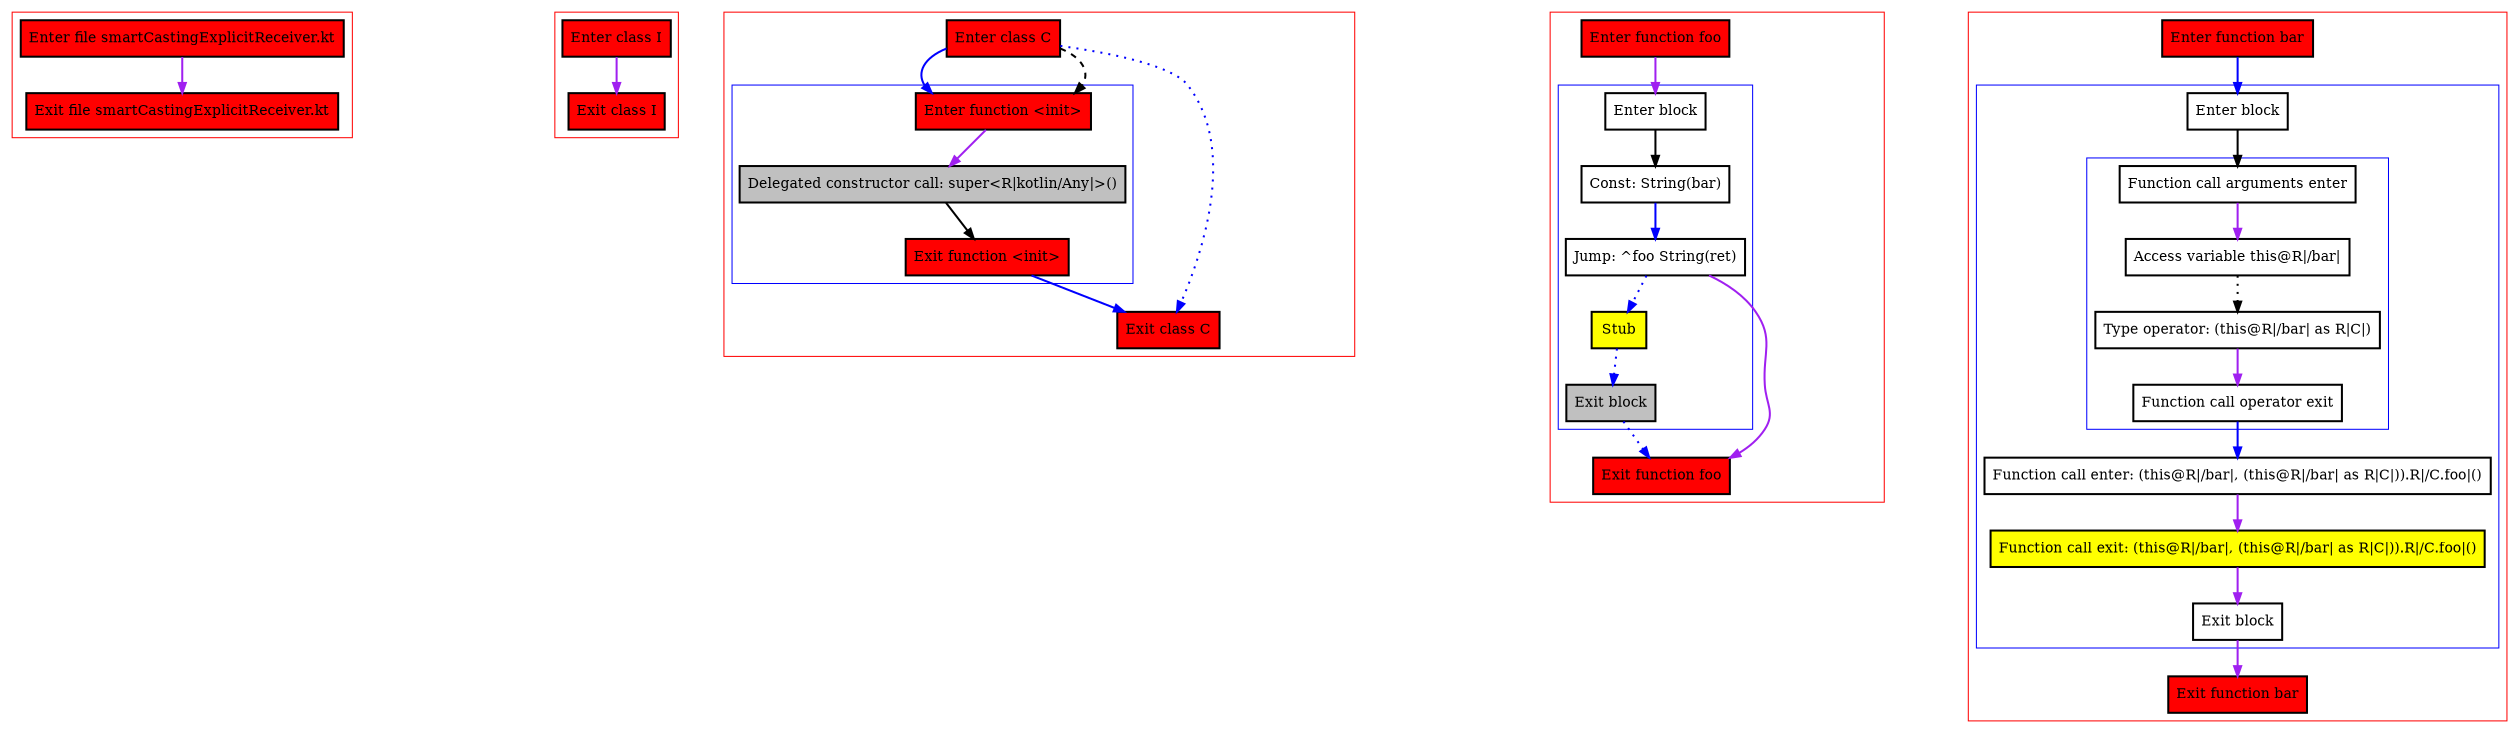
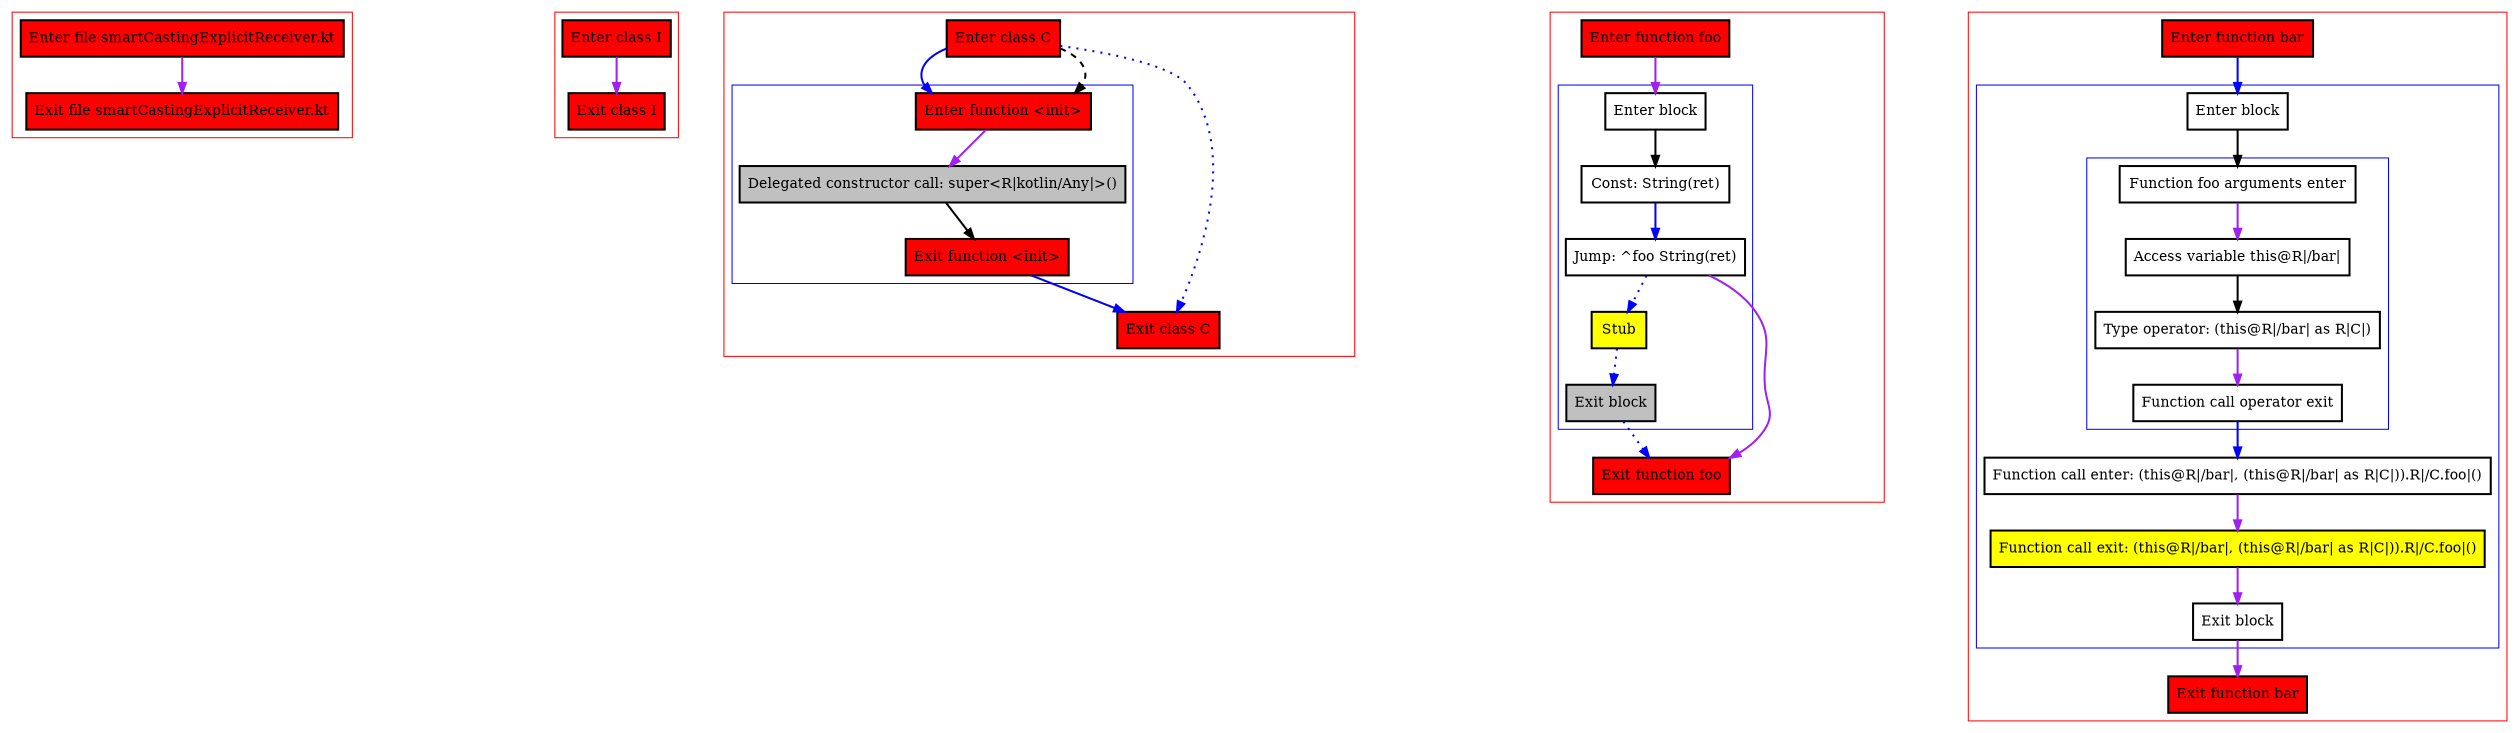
node "Const: String(bar)": label "Const: String(bar)" -> "Const: String(ret)"
node "Function call arguments enter": label "Function call arguments enter" -> "Function foo arguments enter"
edge "Access variable this@R|/bar|" -> "Type operator: (this@R|/bar| as R|C|)": style dotted -> solid
